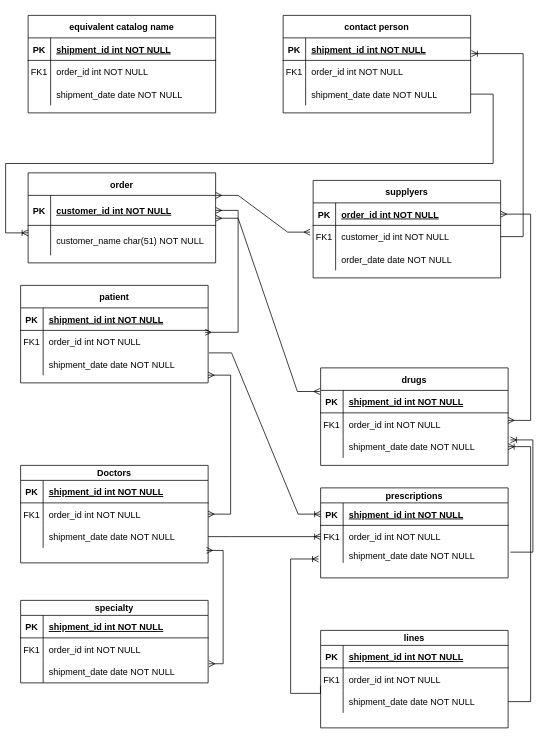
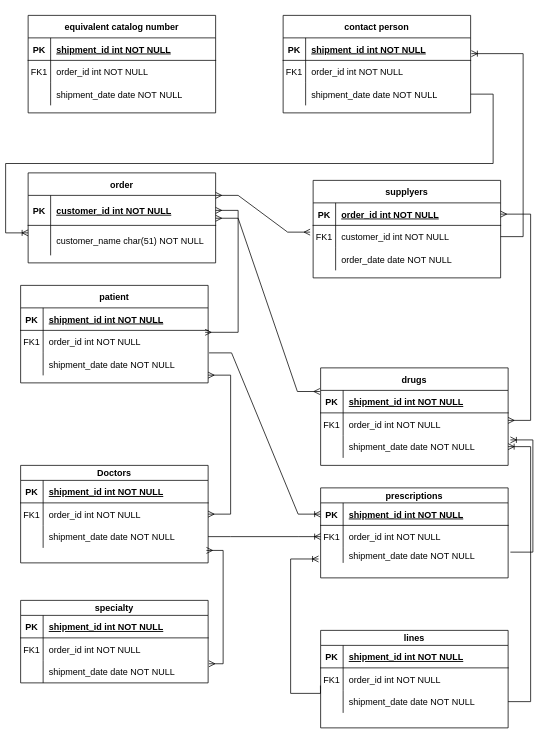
node "equivalent catalog name": label "equivalent catalog name" -> "equivalent catalog number"
